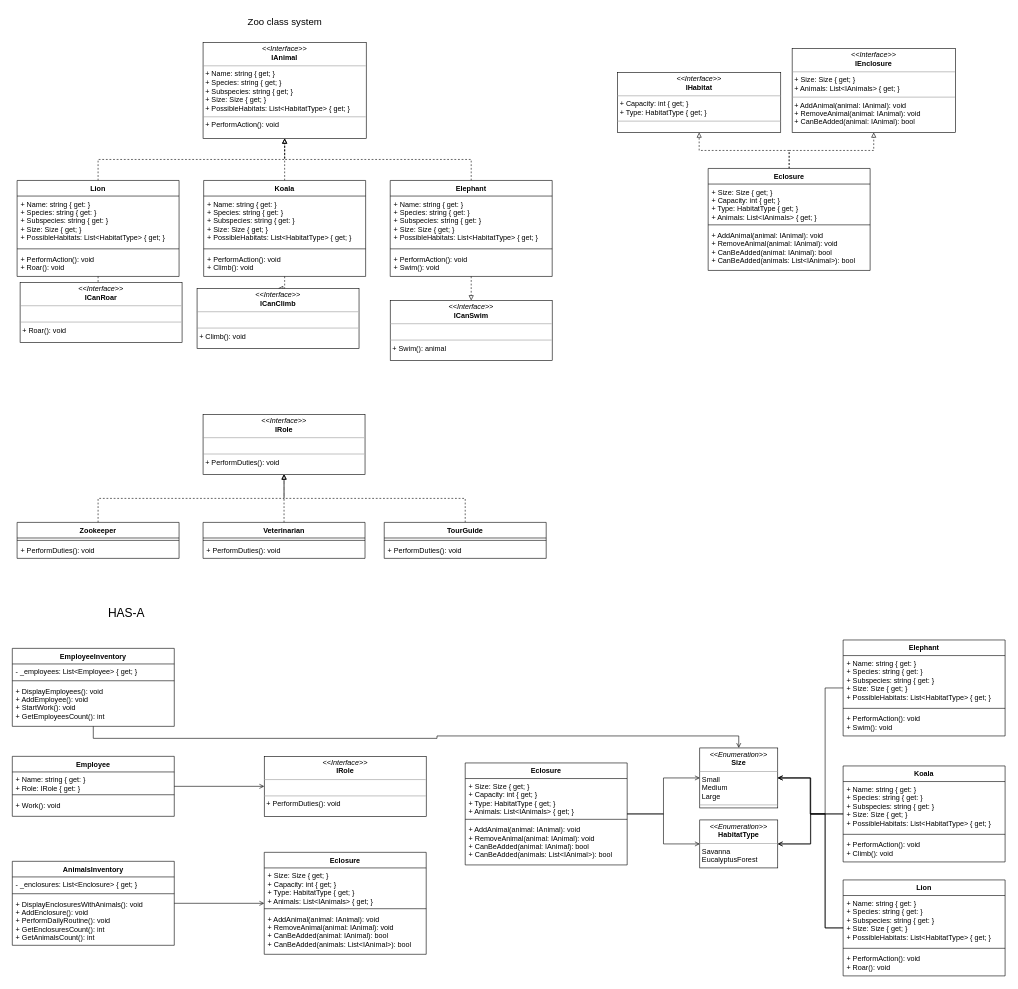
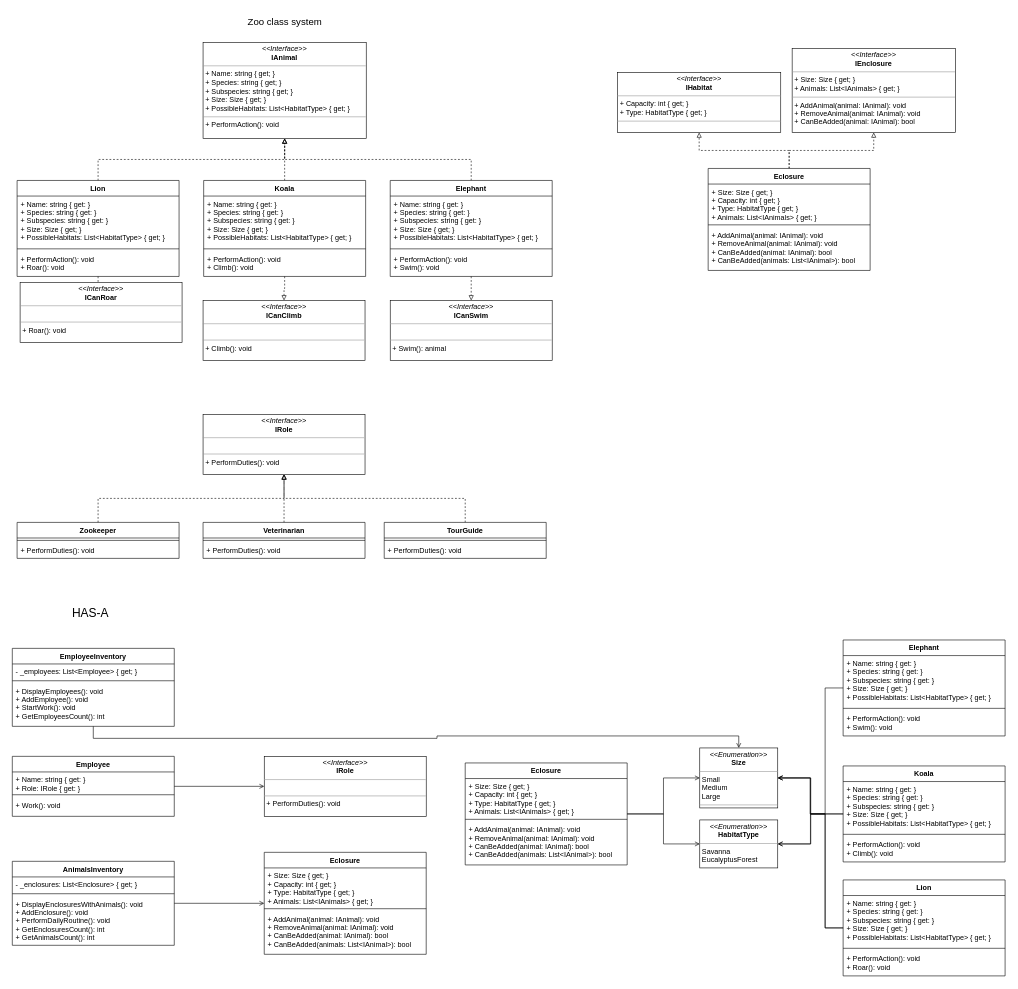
node "<<Interface>> ICanClimb + Climb(): void": moved (278, 318) -> (284, 330)
node "HAS-A": moved (126, 612) -> (90, 612)
